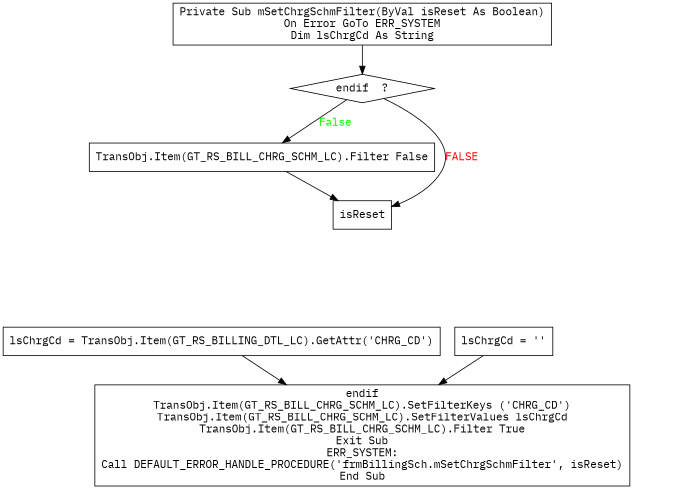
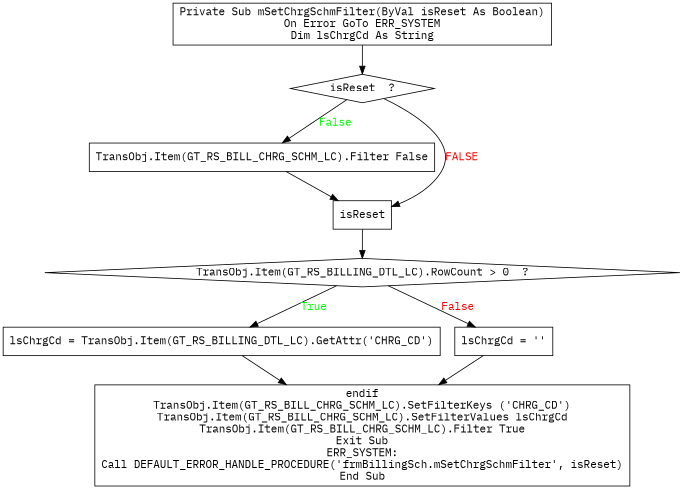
node "endif  ?": label "endif  ?" -> "isReset  ?"
node "TransObj.Item(GT_RS_BILLING_DTL_LC).RowCount > 0  ?": added
